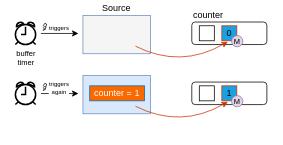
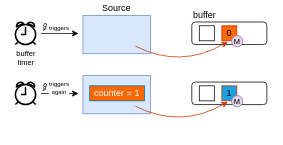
node "counter": label "counter" -> "buffer"
node "0": fillcolor #1ba1e2 -> #fa6800
node "Source": fillcolor #f5f5f5 -> #dae8fc
